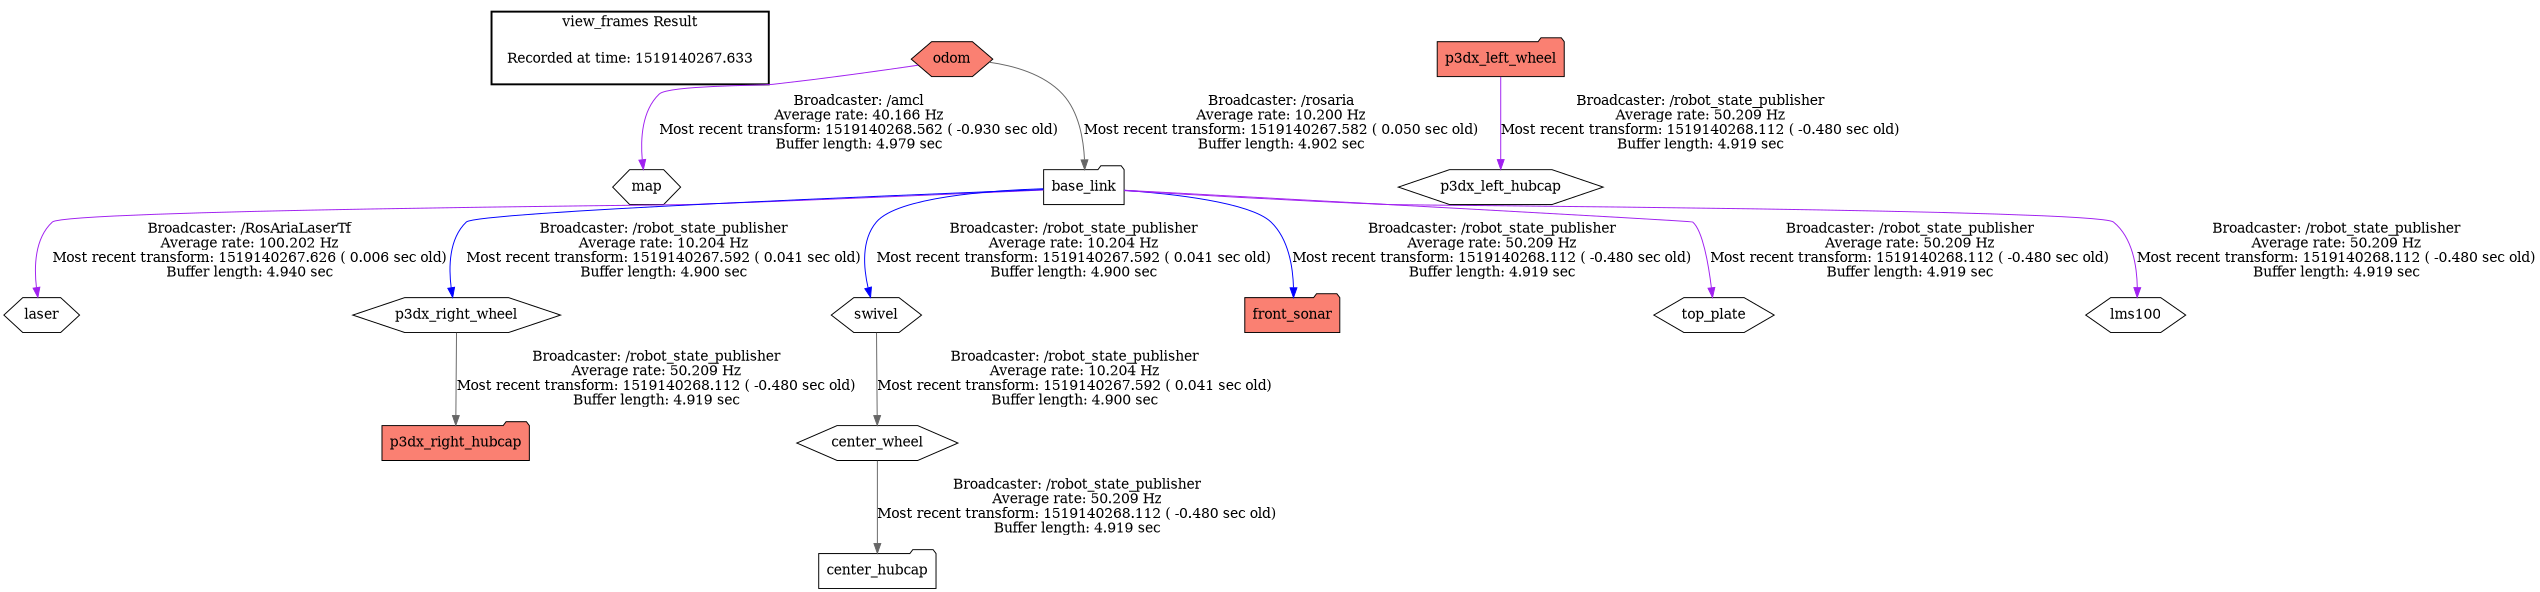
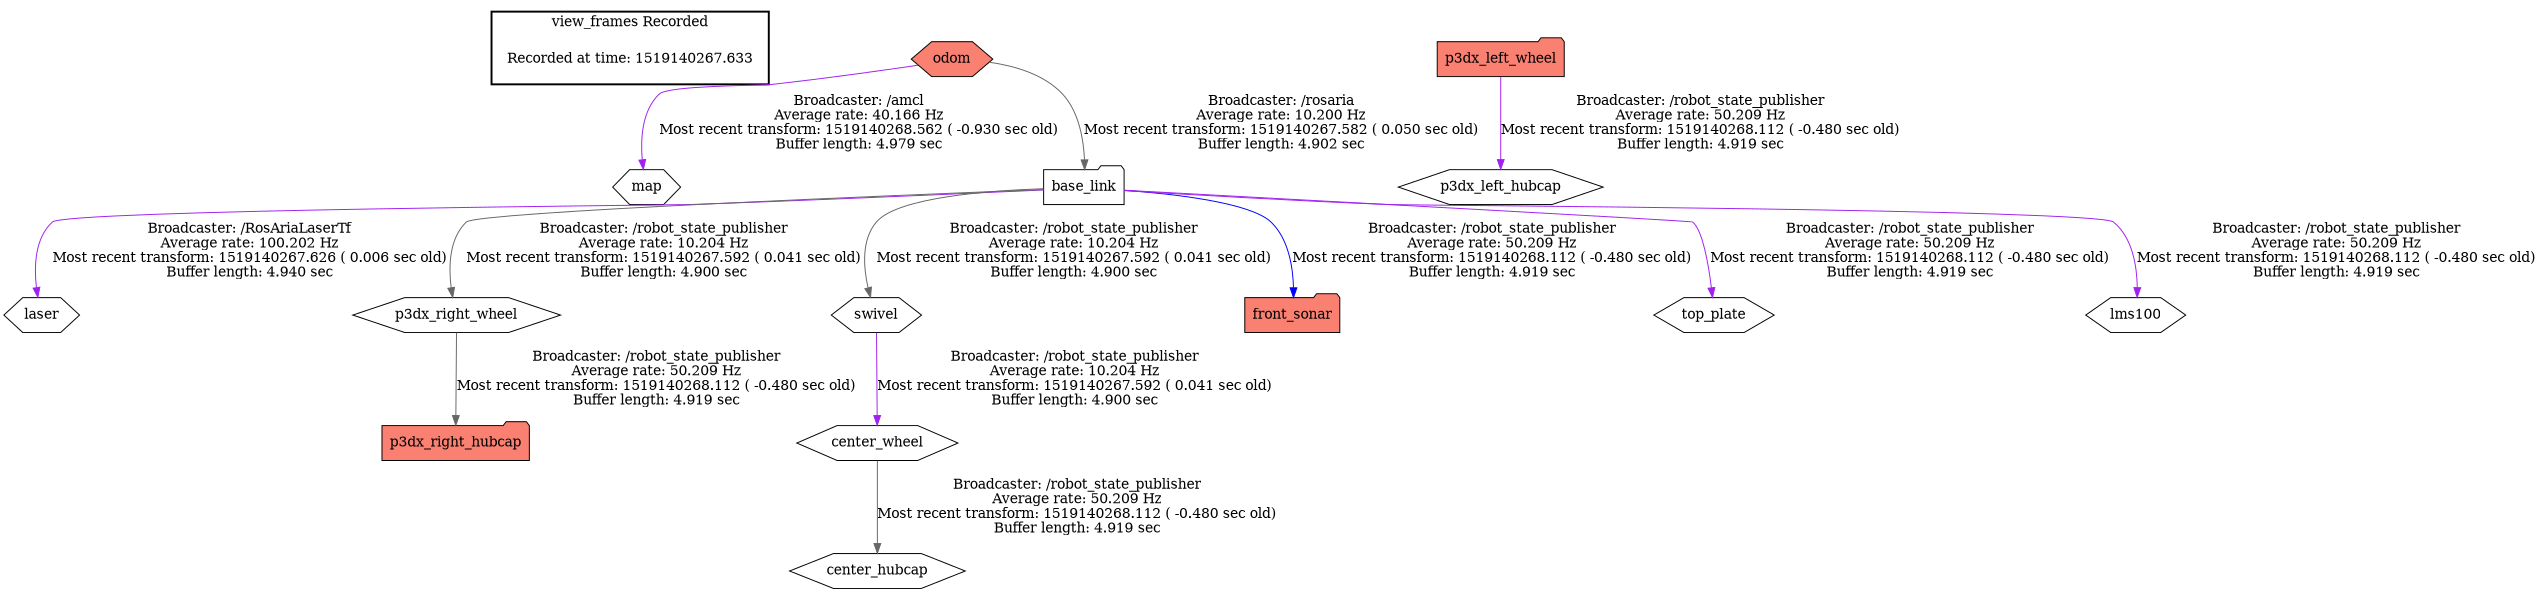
cluster "view_frames Result": label "view_frames Result" -> "view_frames Recorded"
edge "base_link" -> "swivel": color blue -> gray40
edge "base_link" -> "p3dx_right_wheel": color blue -> gray40
edge "swivel" -> "center_wheel": color gray40 -> purple
node "center_hubcap": shape folder -> hexagon
